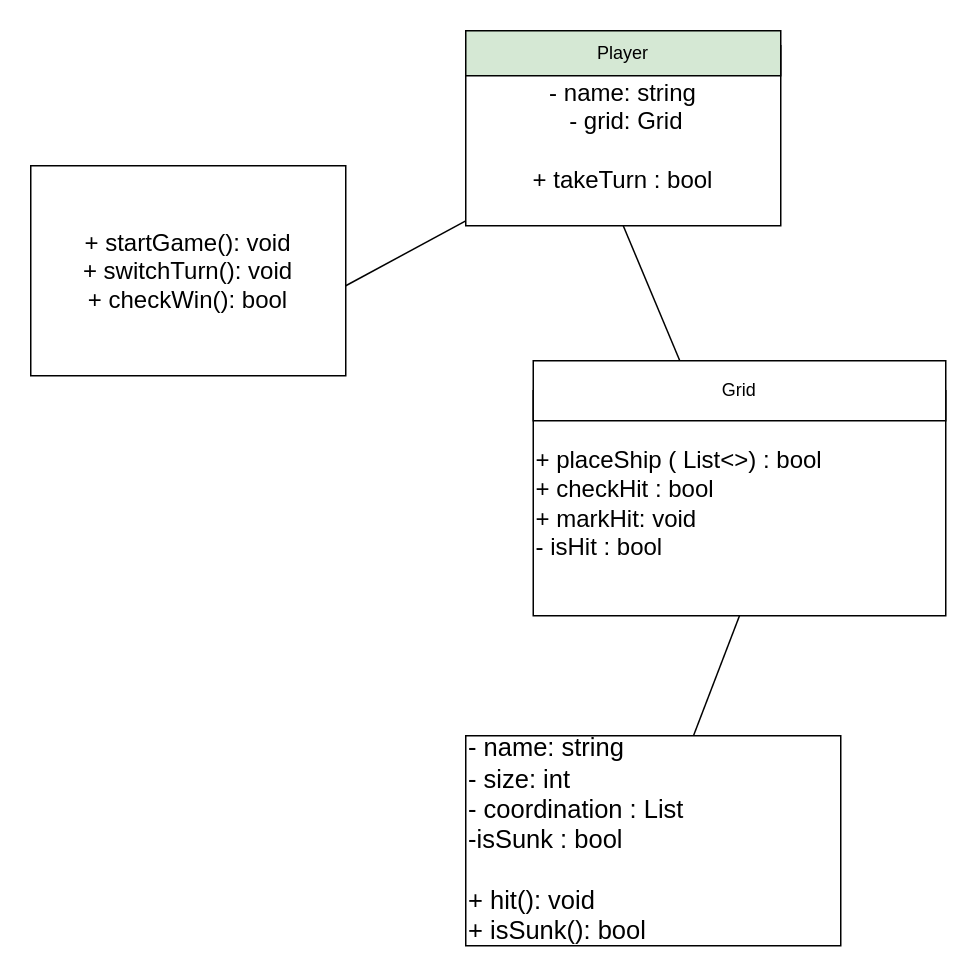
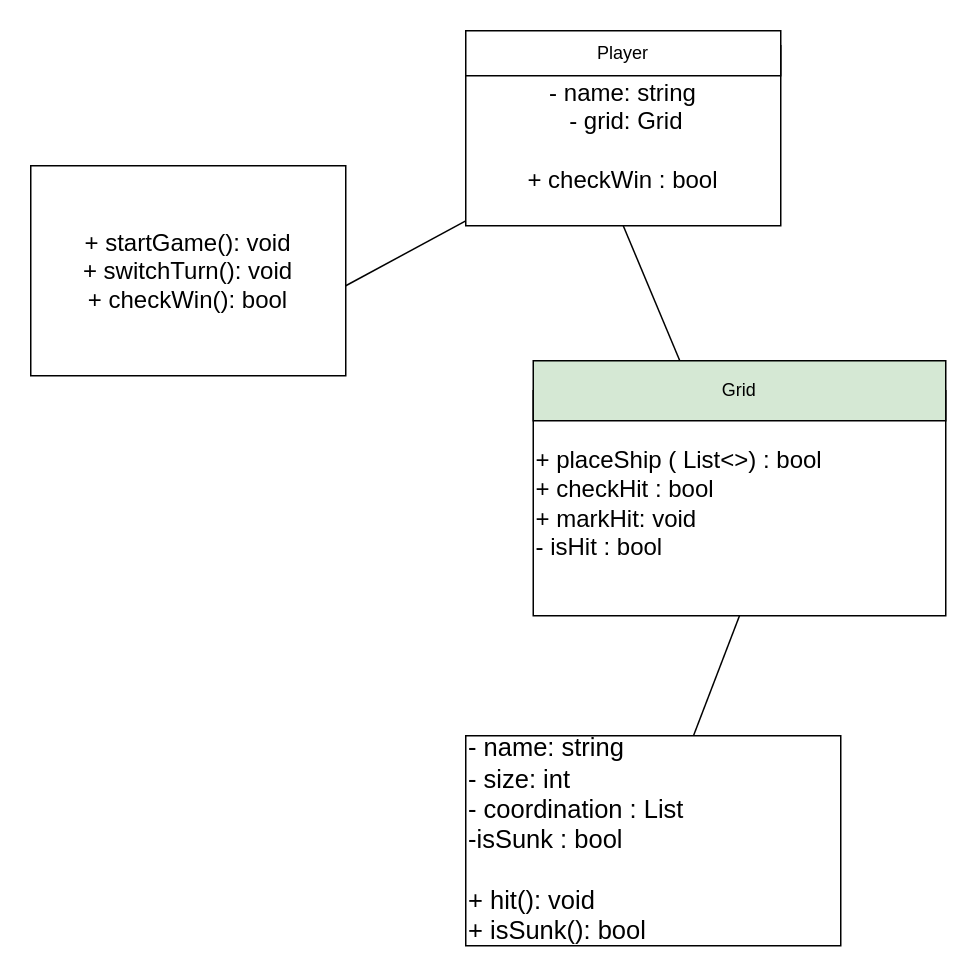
node "Player": fillcolor #d5e8d4 -> #ffffff
node "- name: string - grid: Grid + takeTurn : bool": label "- name: string - grid: Grid + takeTurn : bool" -> "- name: string - grid: Grid + checkWin : bool"
node "Grid": fillcolor #ffffff -> #d5e8d4
